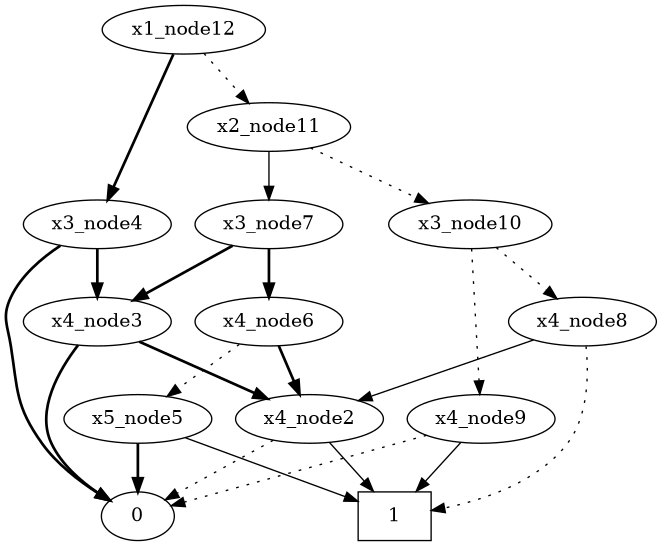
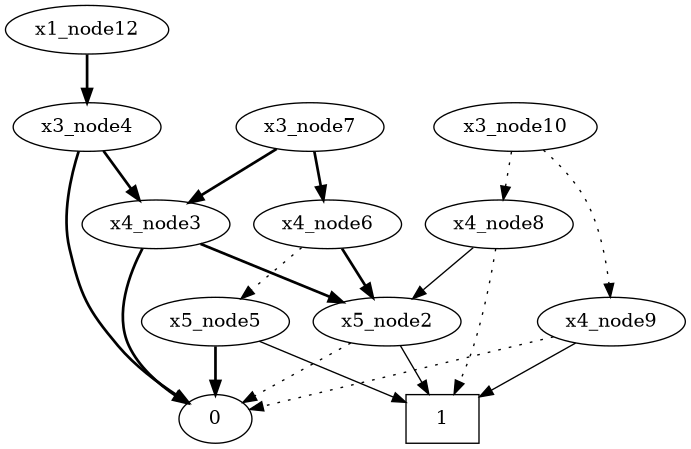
node "x2_node11": removed
node "x4_node2": label "x4_node2" -> "x5_node2"
